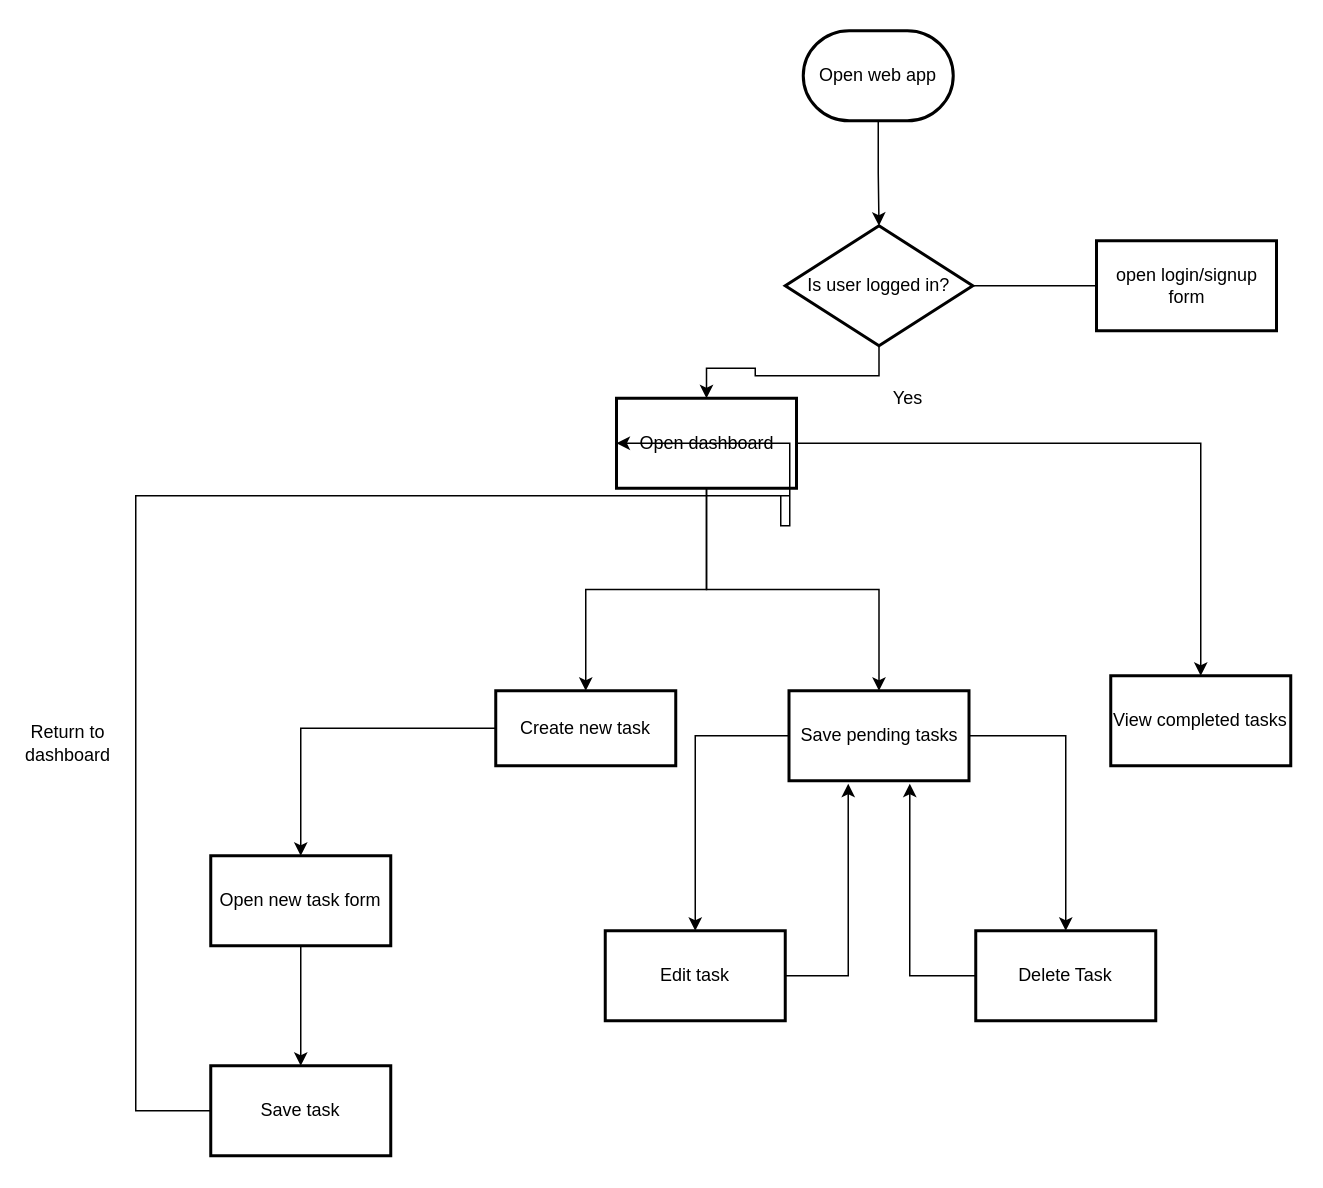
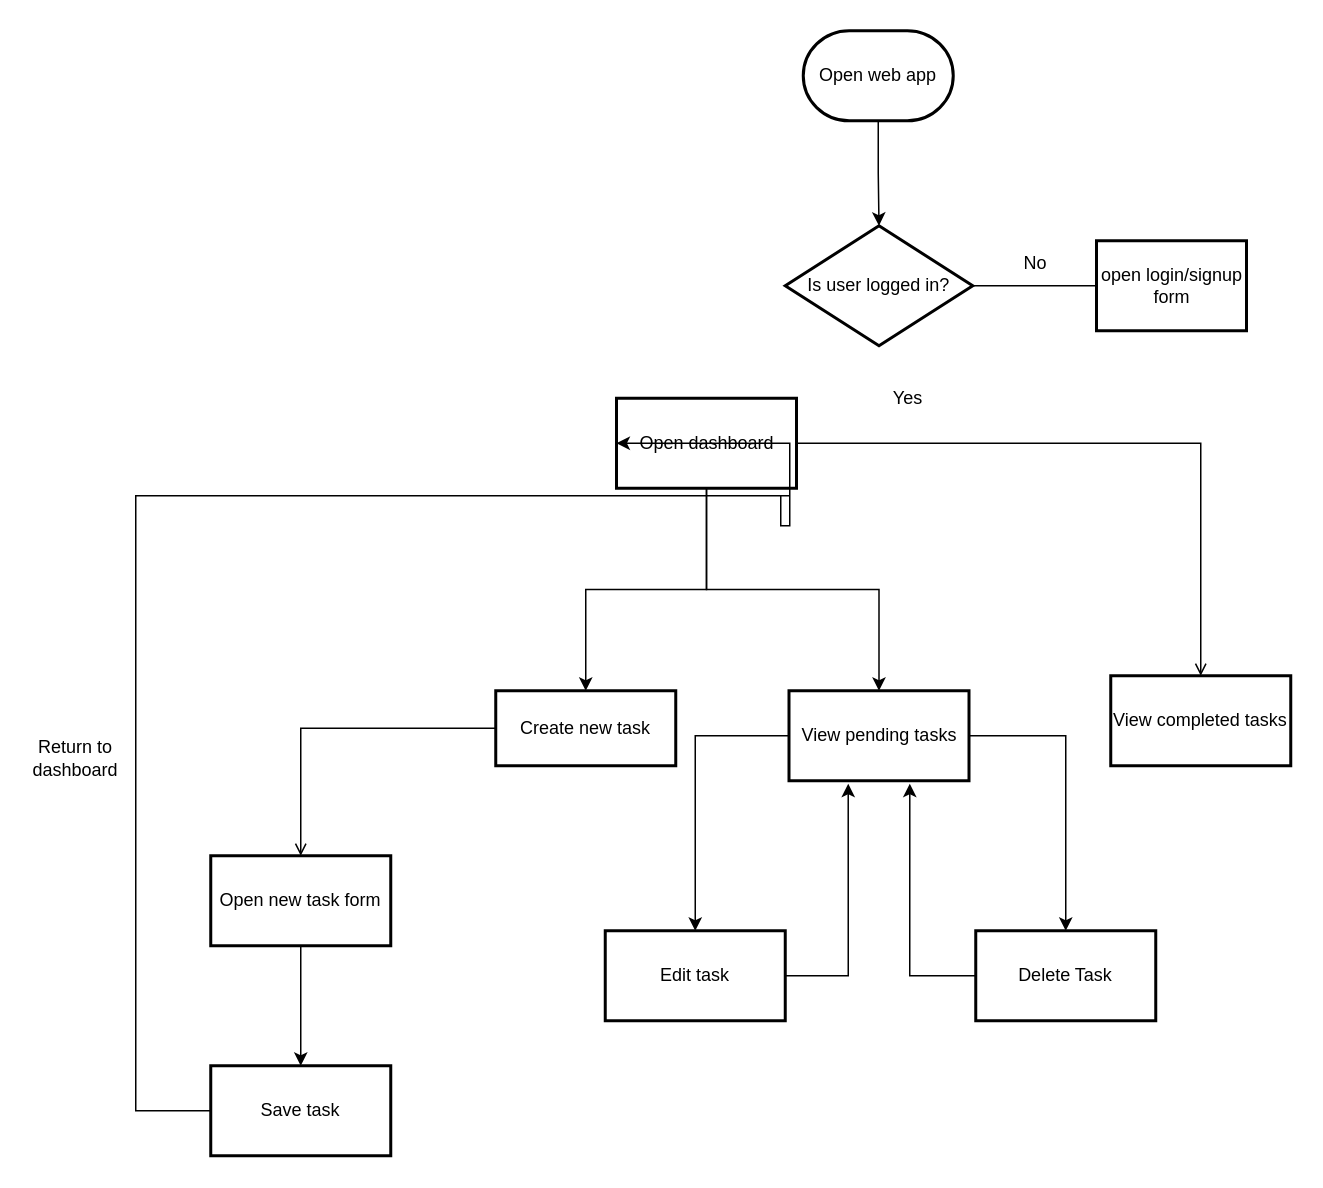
node "No": added
node "open login/signup form": size 180x90 -> 150x90
edge "Is user logged in?" -> "Open dashboard": removed
edge "Open dashboard" -> "View completed tasks": arrowhead classic -> open
node "Save pending tasks": label "Save pending tasks" -> "View pending tasks"
node "Return to dashboard": moved (68, 743) -> (76, 758)
edge "Create new task" -> "Open new task form": arrowhead classic -> open
